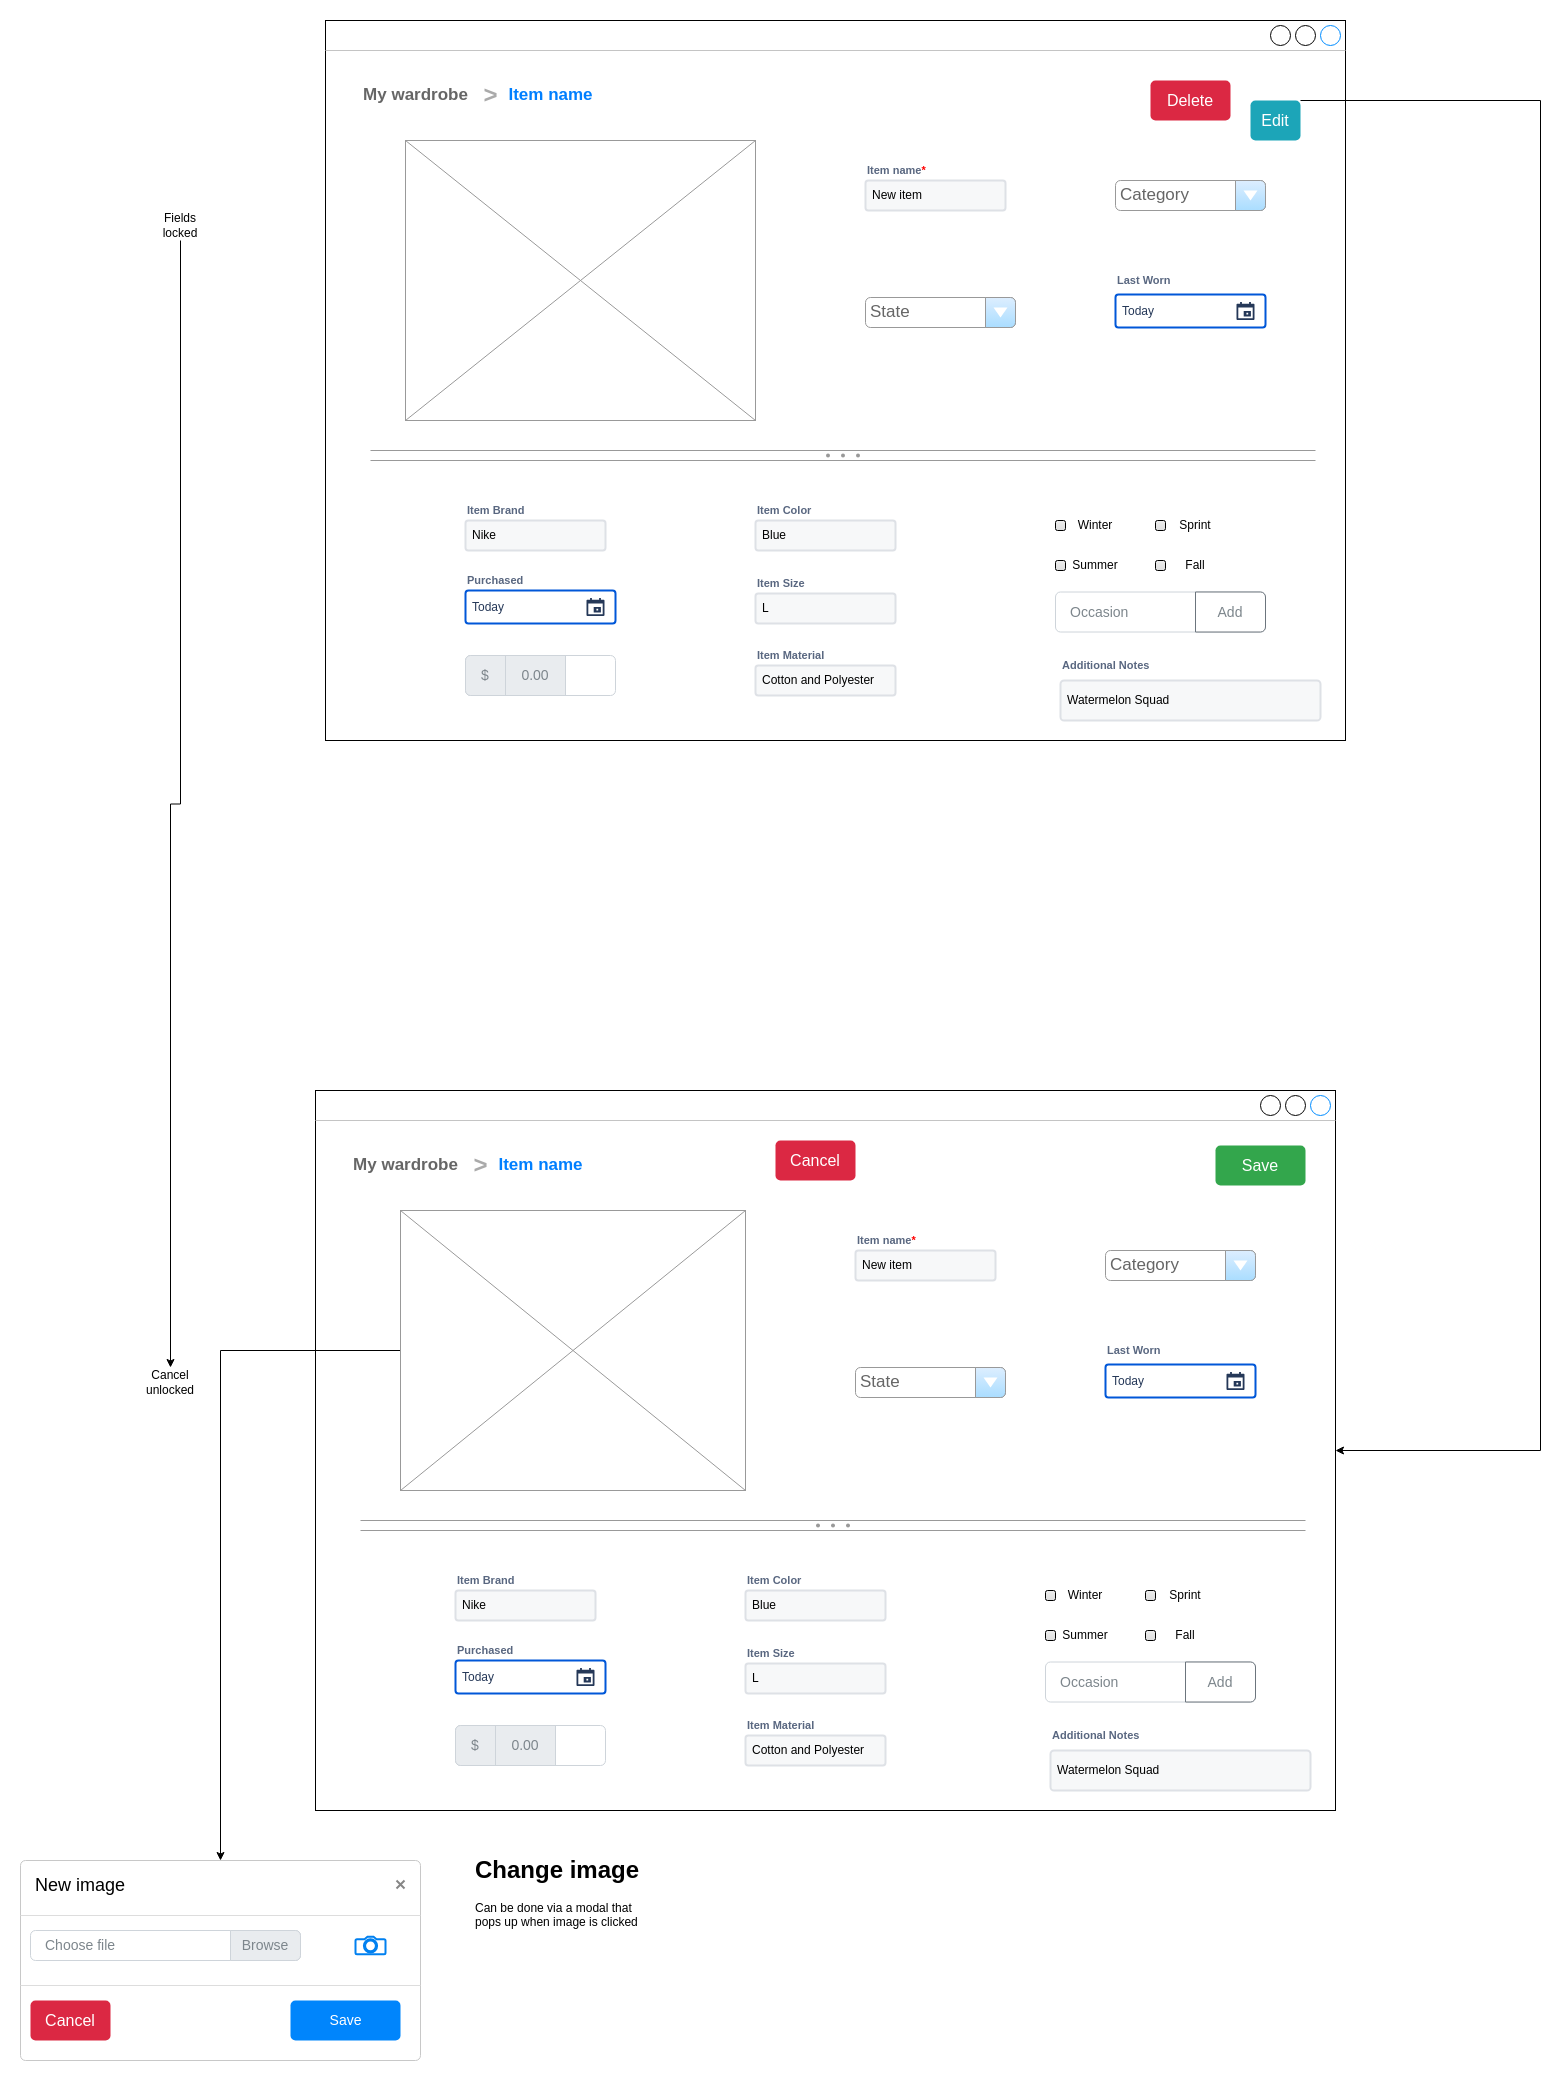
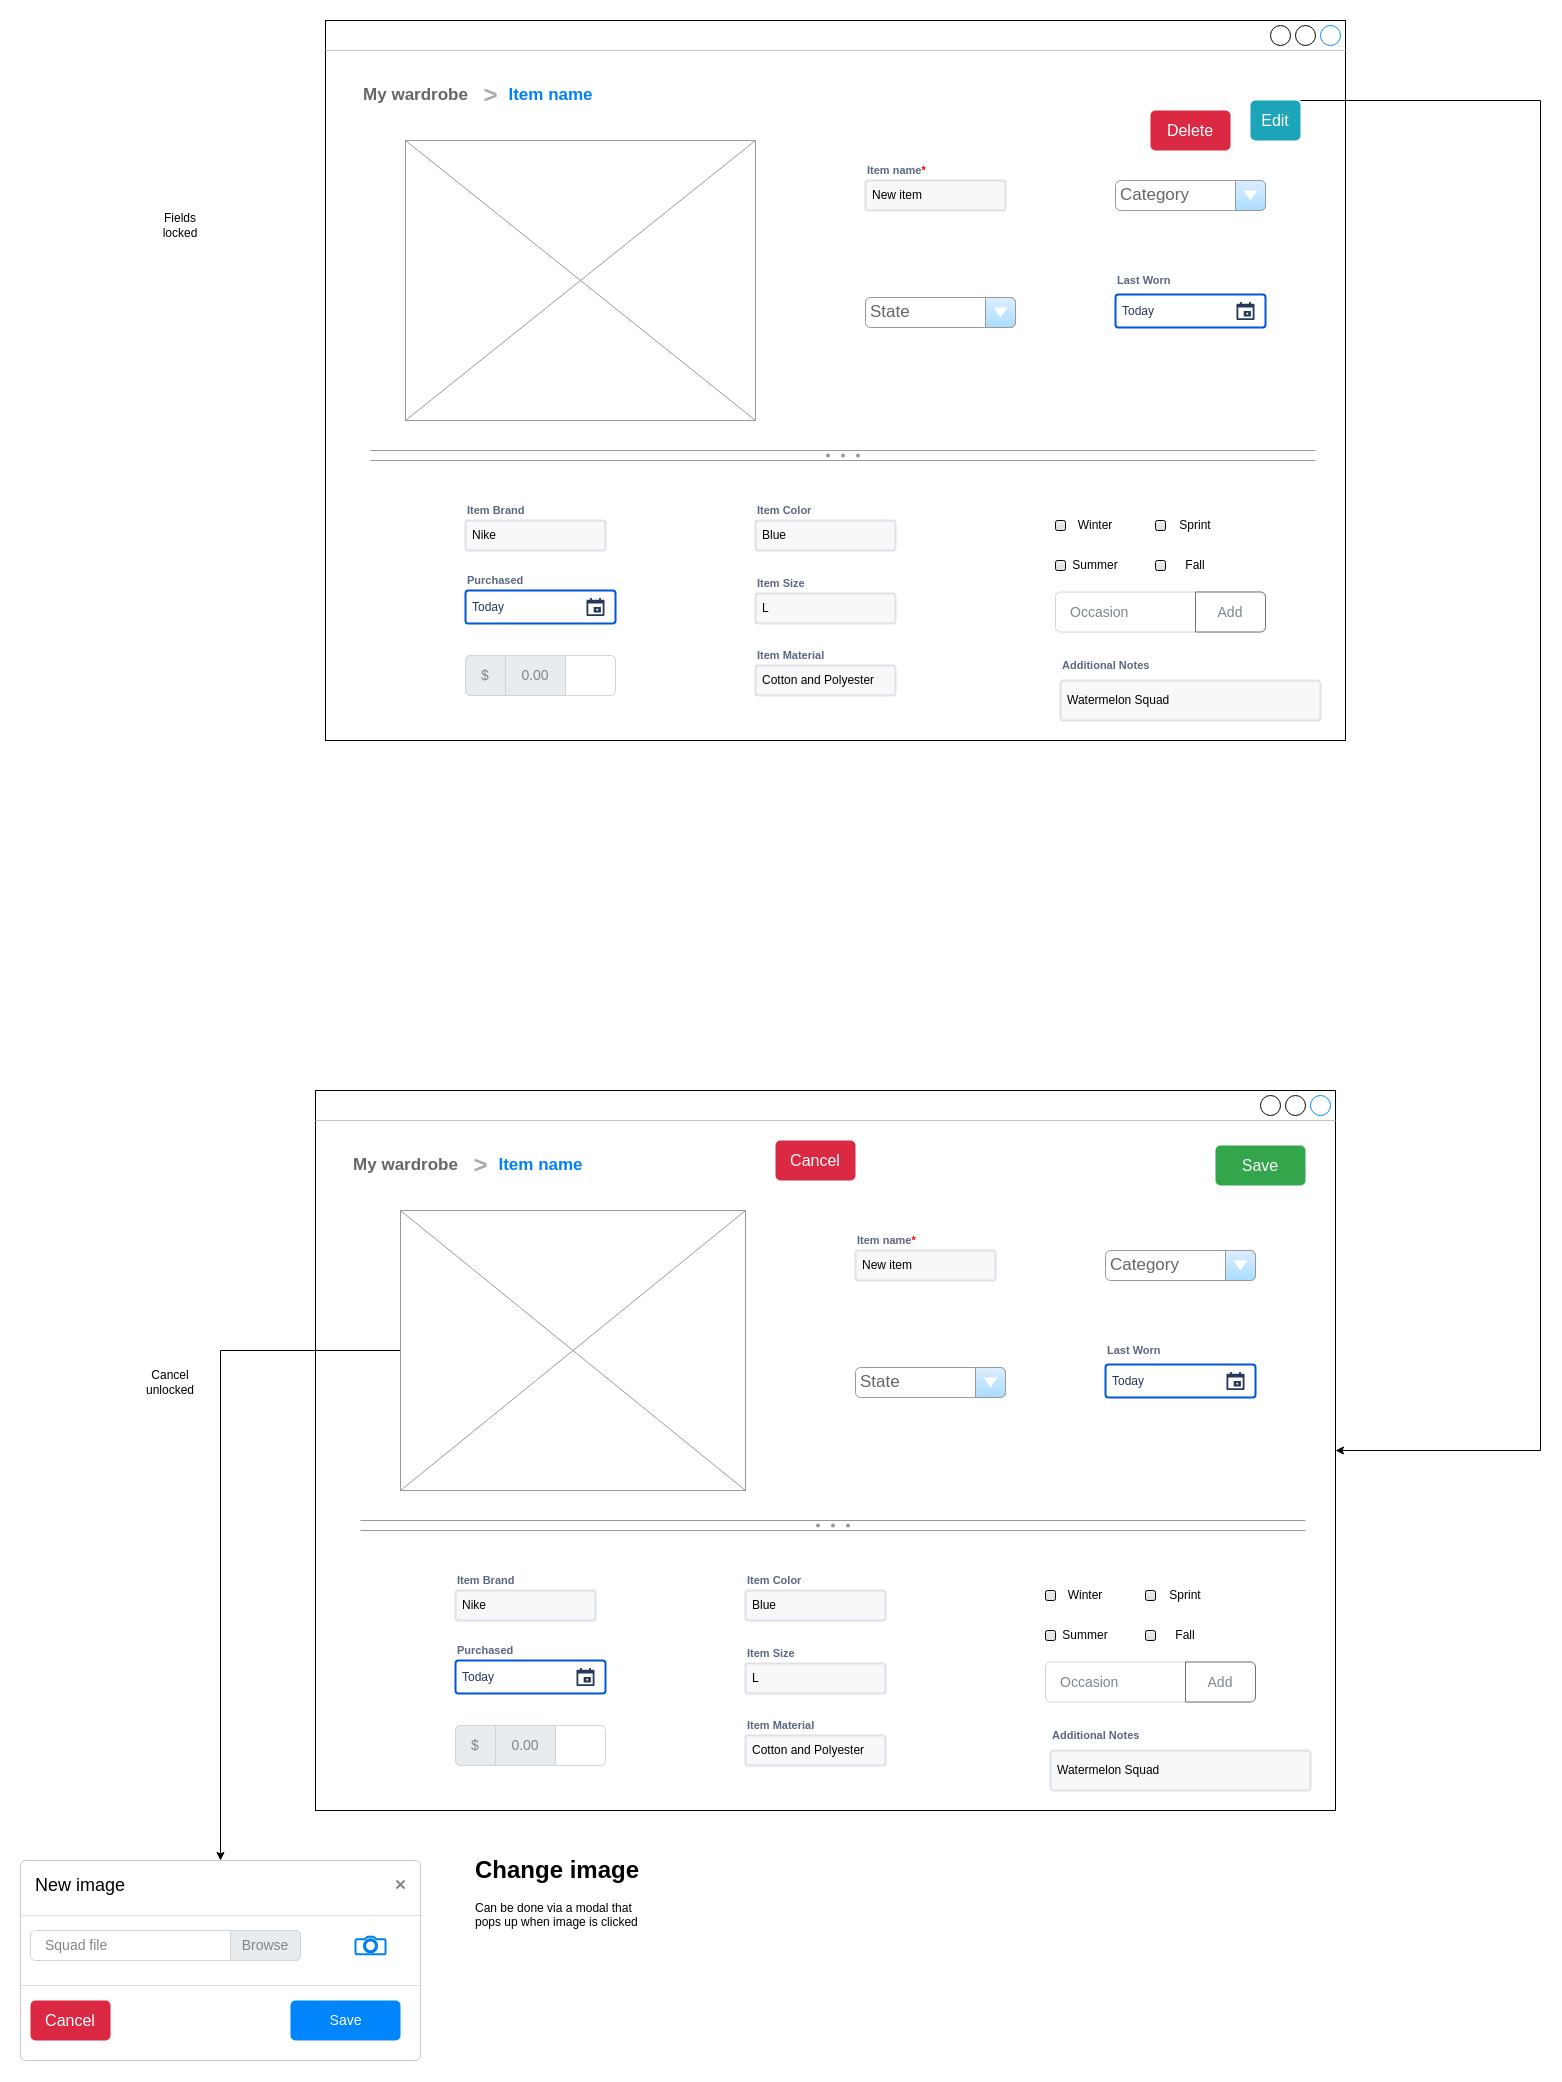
node "Delete": moved (1191, 101) -> (1191, 131)
edge "Fields locked" -> "Cancel unlocked": removed
node "Choose file": label "Choose file" -> "Squad file"
